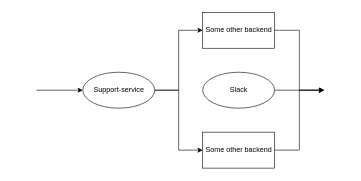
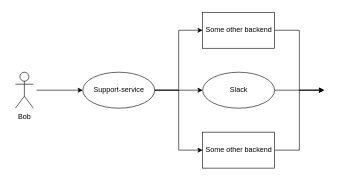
node "Bob": added
edge "Support-service" -> "Slack": added
